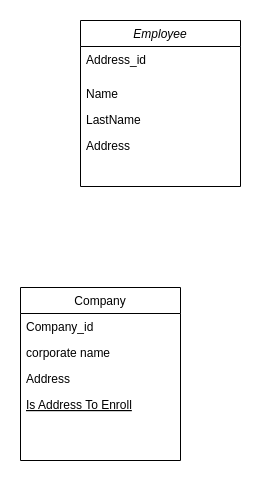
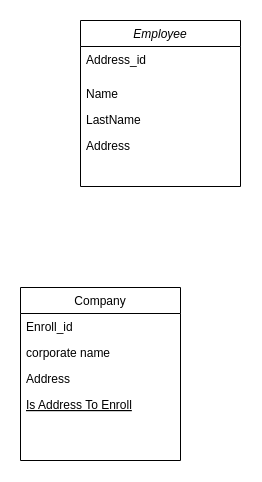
node "Company_id": label "Company_id" -> "Enroll_id"
